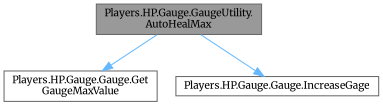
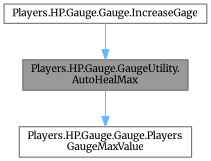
edge "Players.HP.Gauge.GaugeUtility. AutoHealMax" -> "Players.HP.Gauge.Gauge.IncreaseGage": reversed
node "Players.HP.Gauge.Gauge.Get GaugeMaxValue": label "Players.HP.Gauge.Gauge.Get GaugeMaxValue" -> "Players.HP.Gauge.Gauge.Players GaugeMaxValue"
